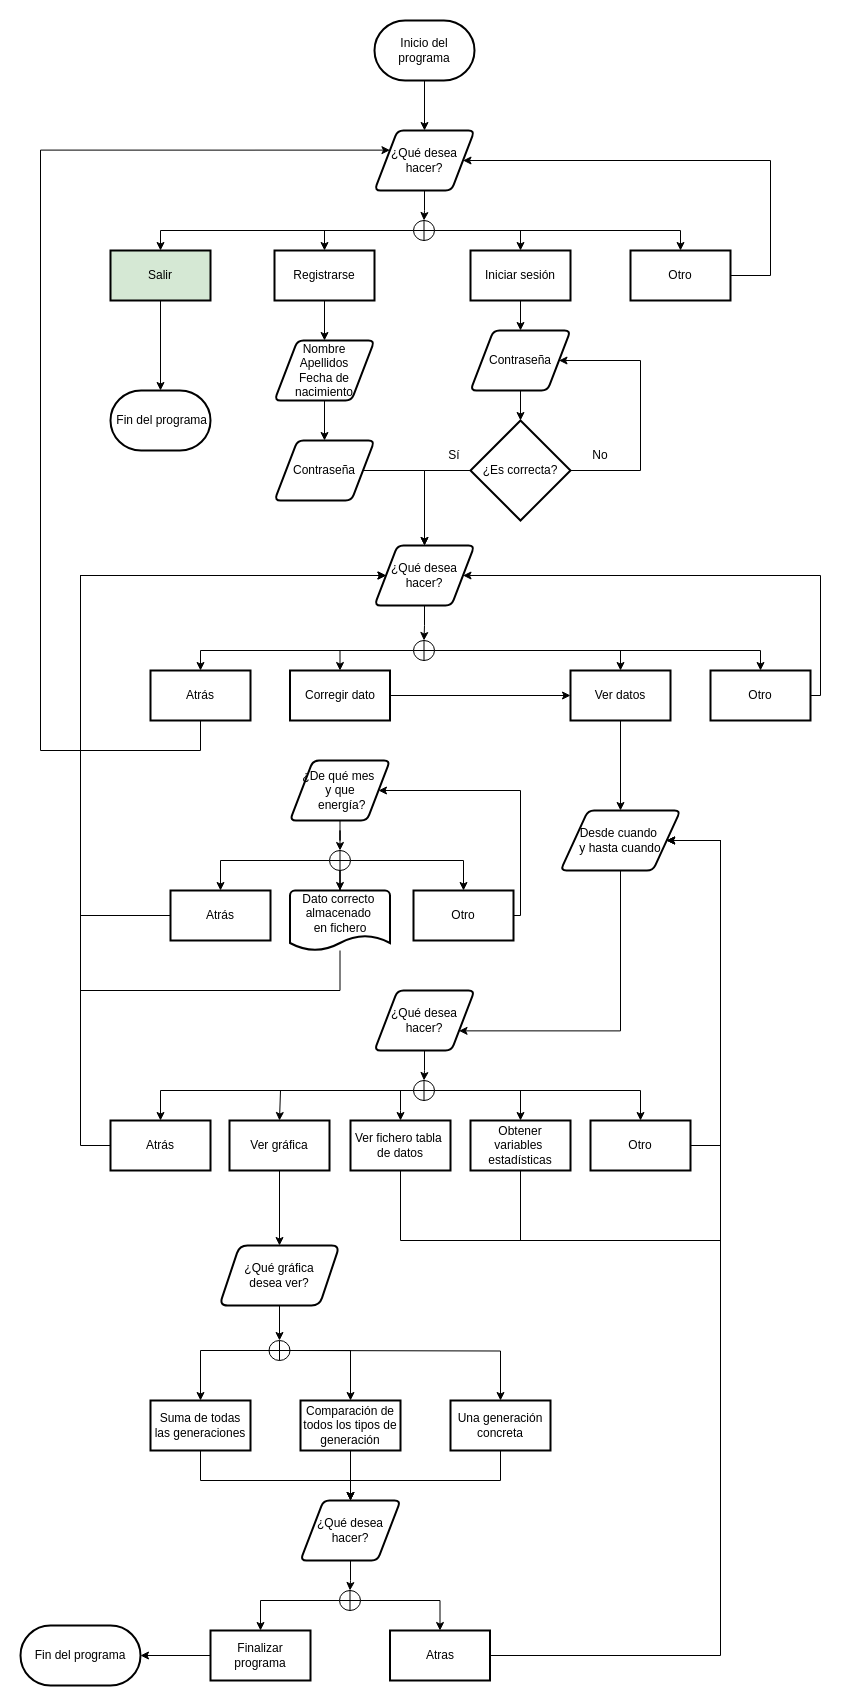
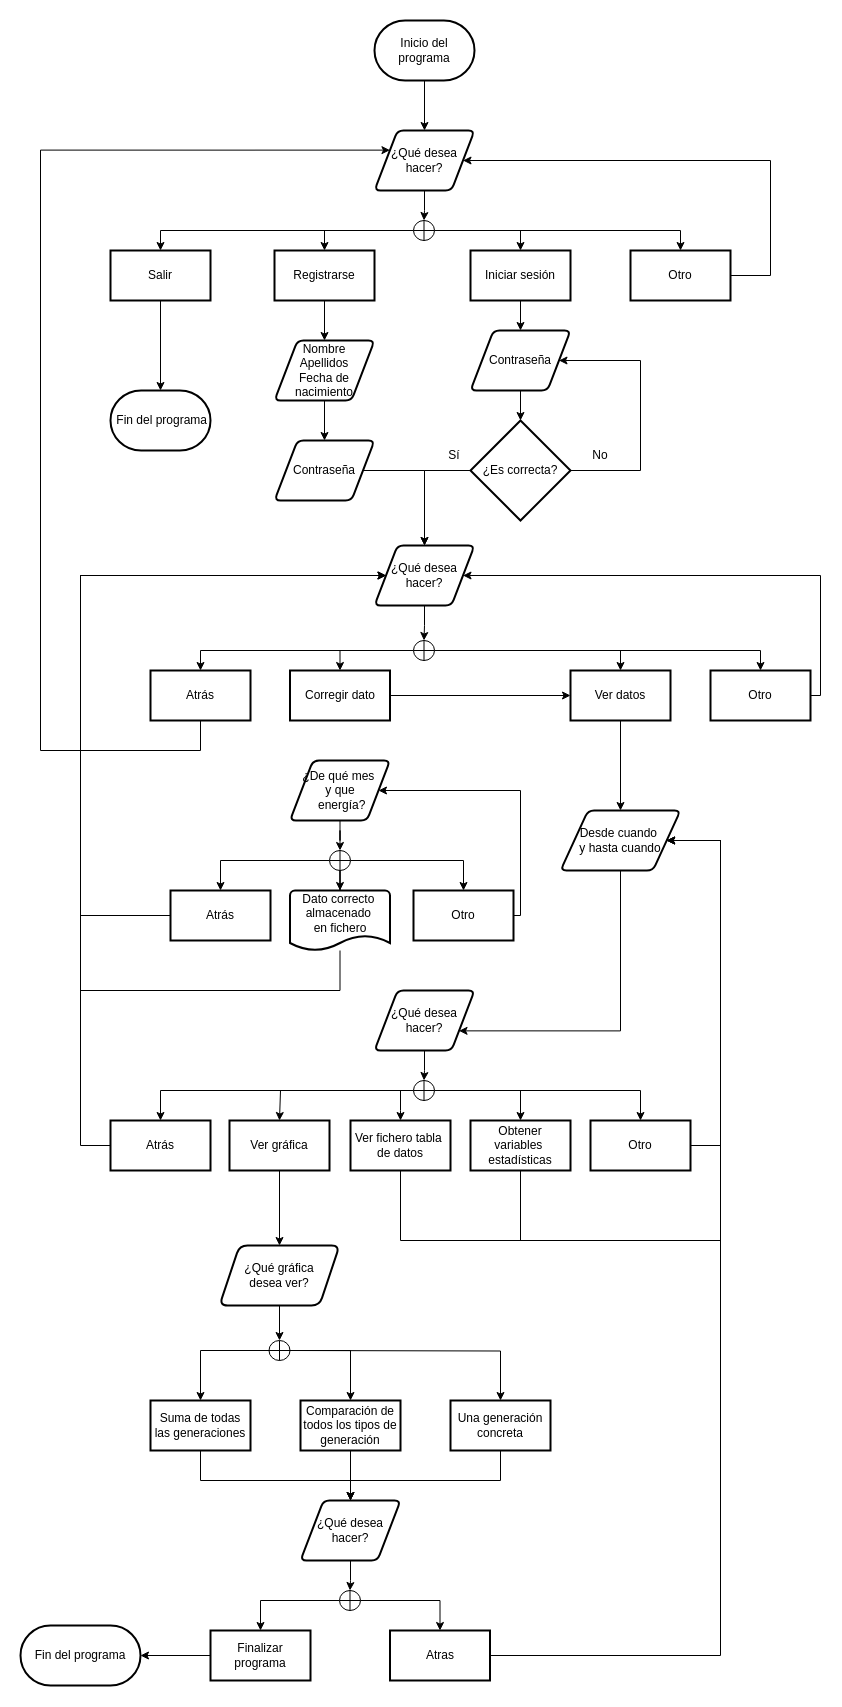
node "Salir": fillcolor #d5e8d4 -> #ffffff
